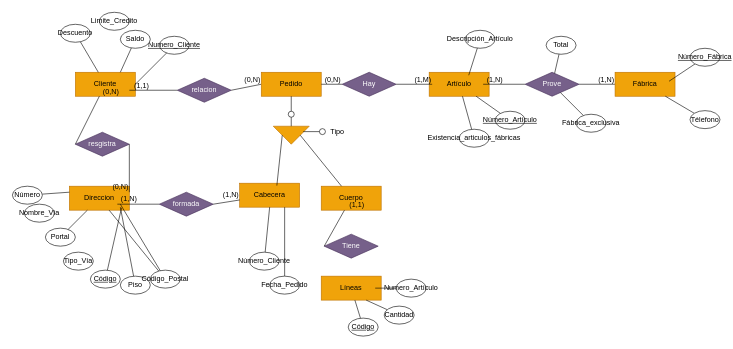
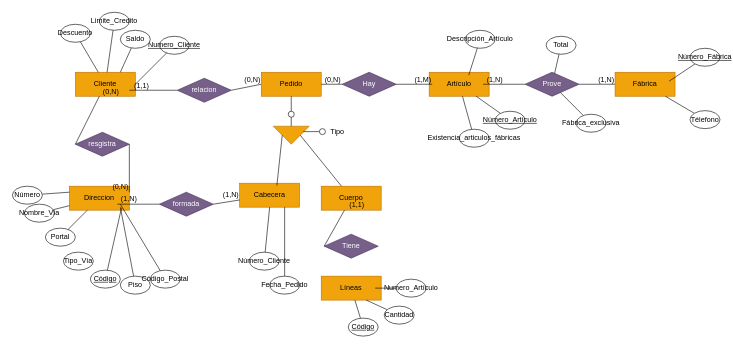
edge "Limite_Credito" -- "Cliente": added
edge "Direccion" -- "Código_Postal": now "Direccion" -- "Nombre_Vía"
